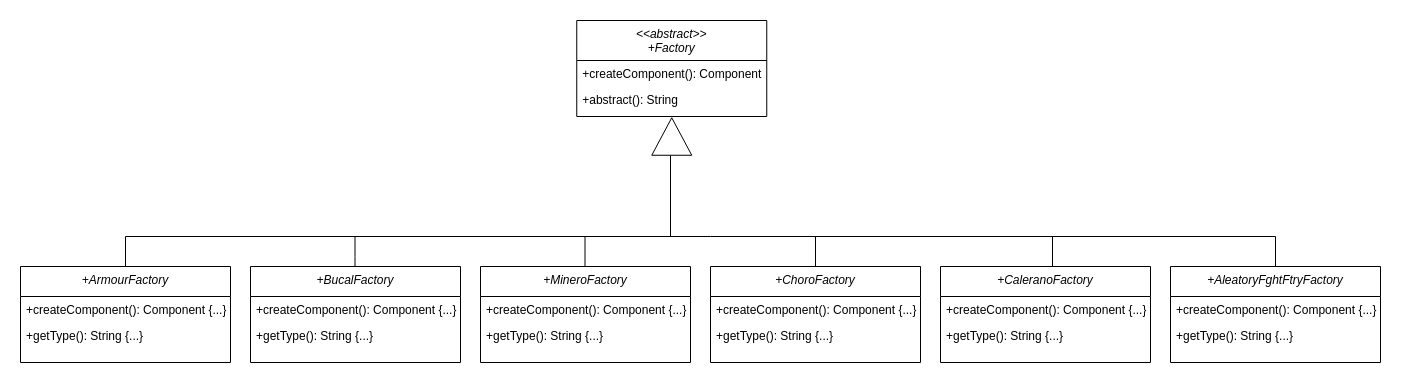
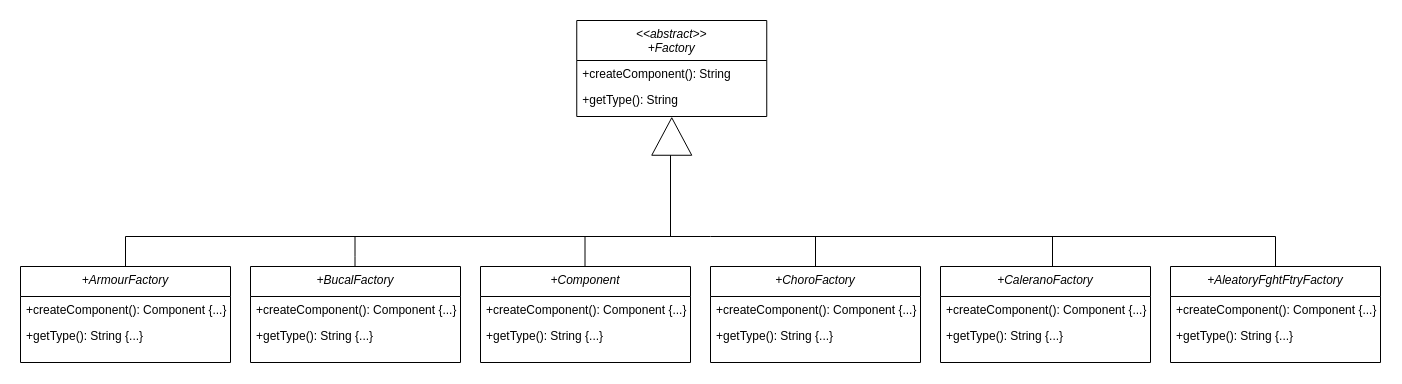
node "+createComponent(): Component": label "+createComponent(): Component" -> "+createComponent(): String"
node "+abstract(): String": label "+abstract(): String" -> "+getType(): String"
node "+MineroFactory": label "+MineroFactory" -> "+Component"
